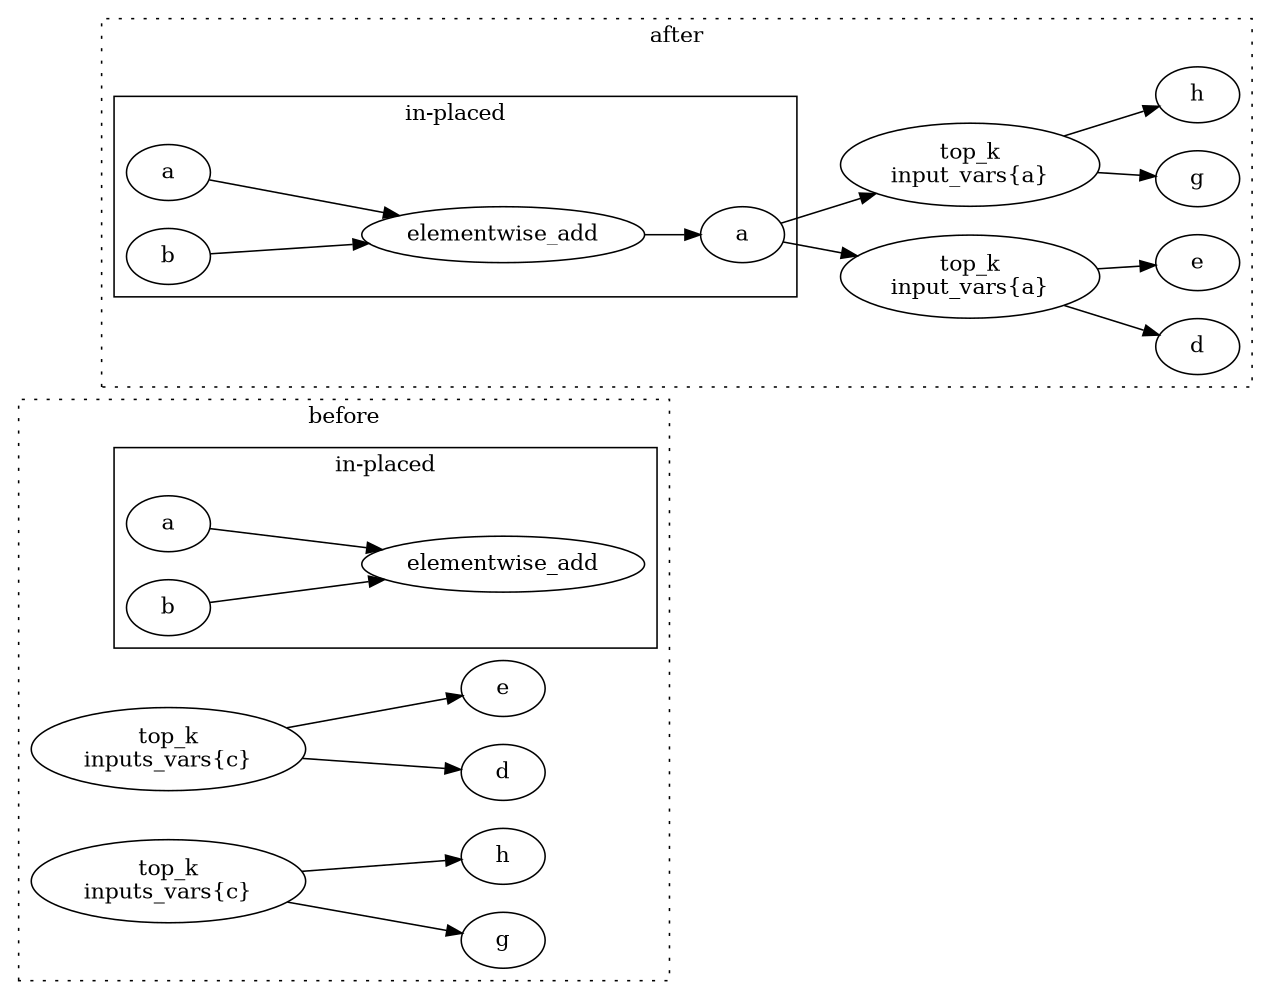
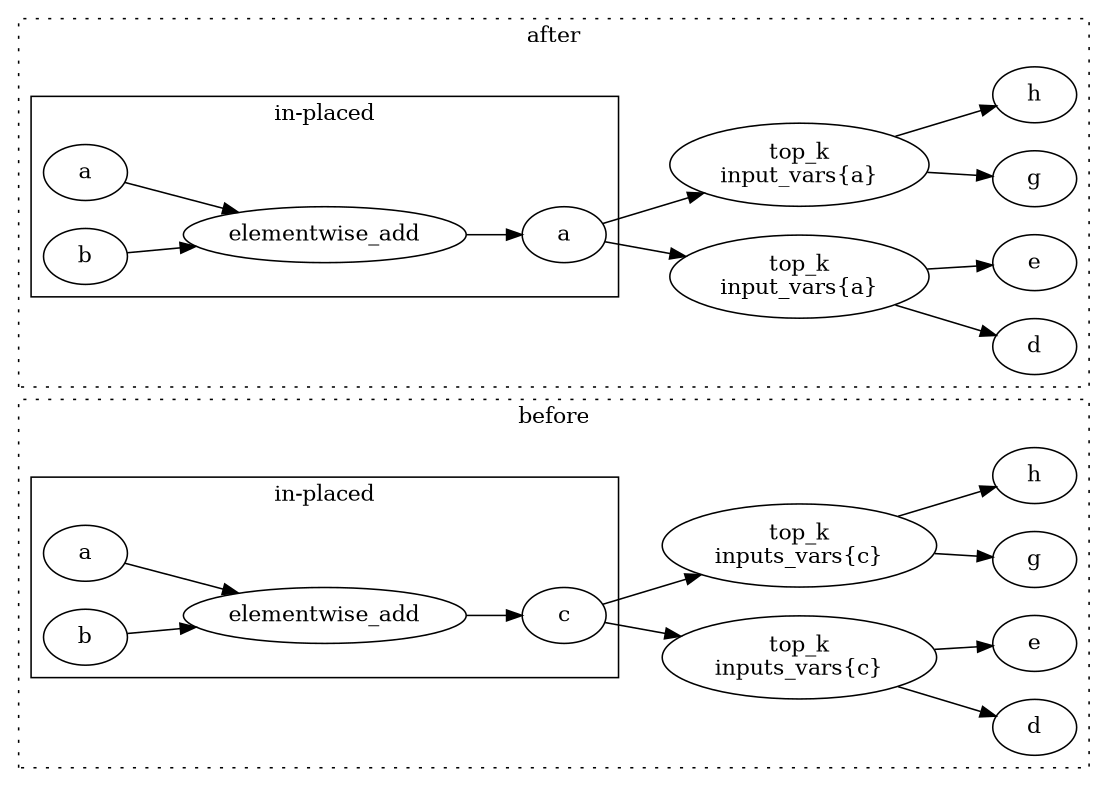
node "c": added
